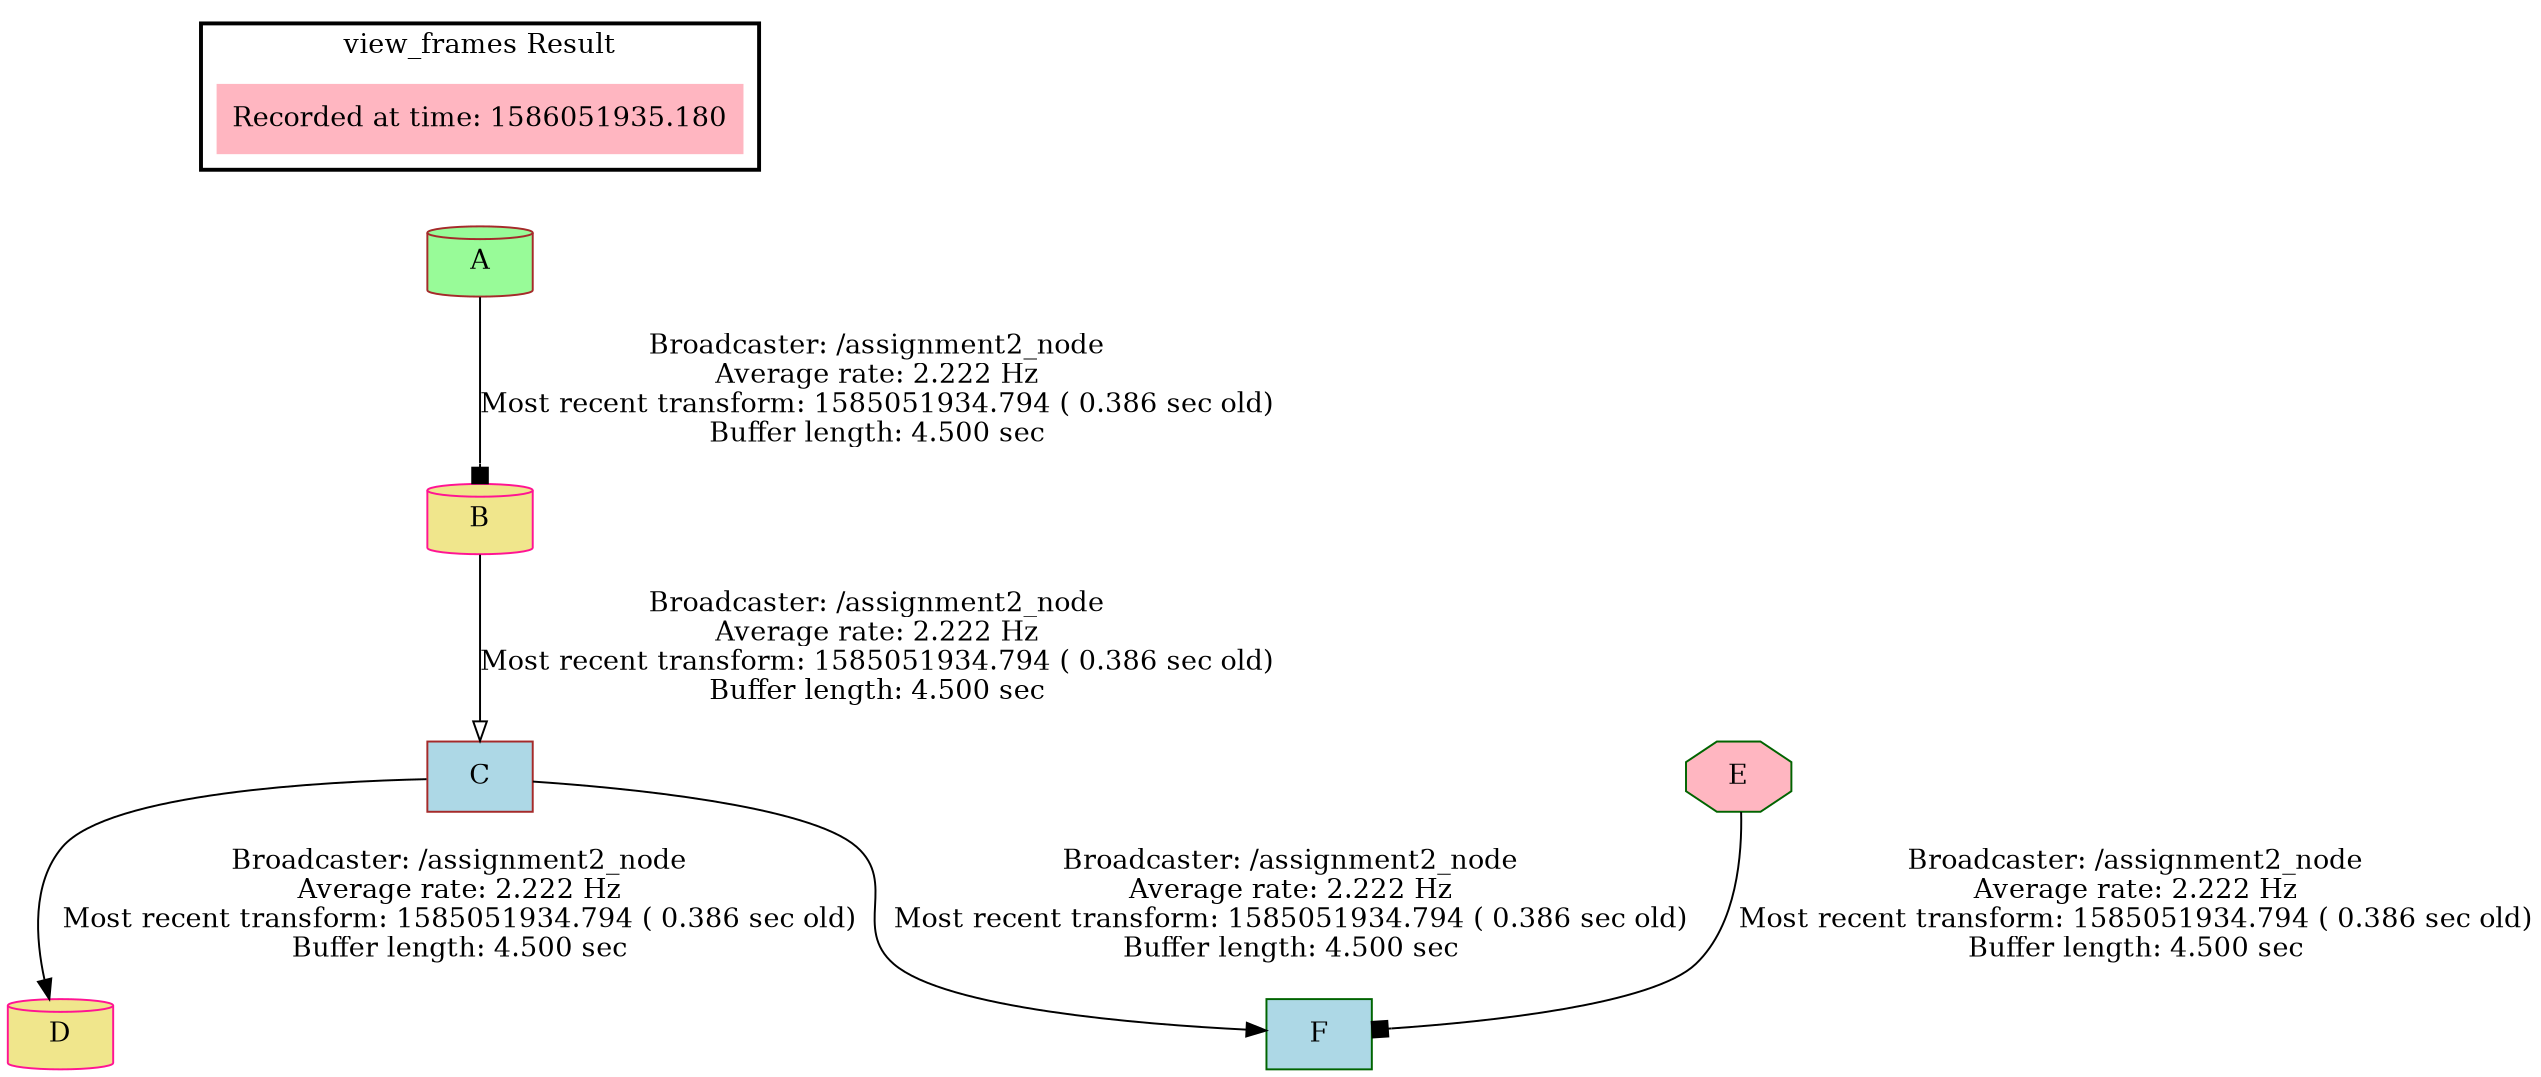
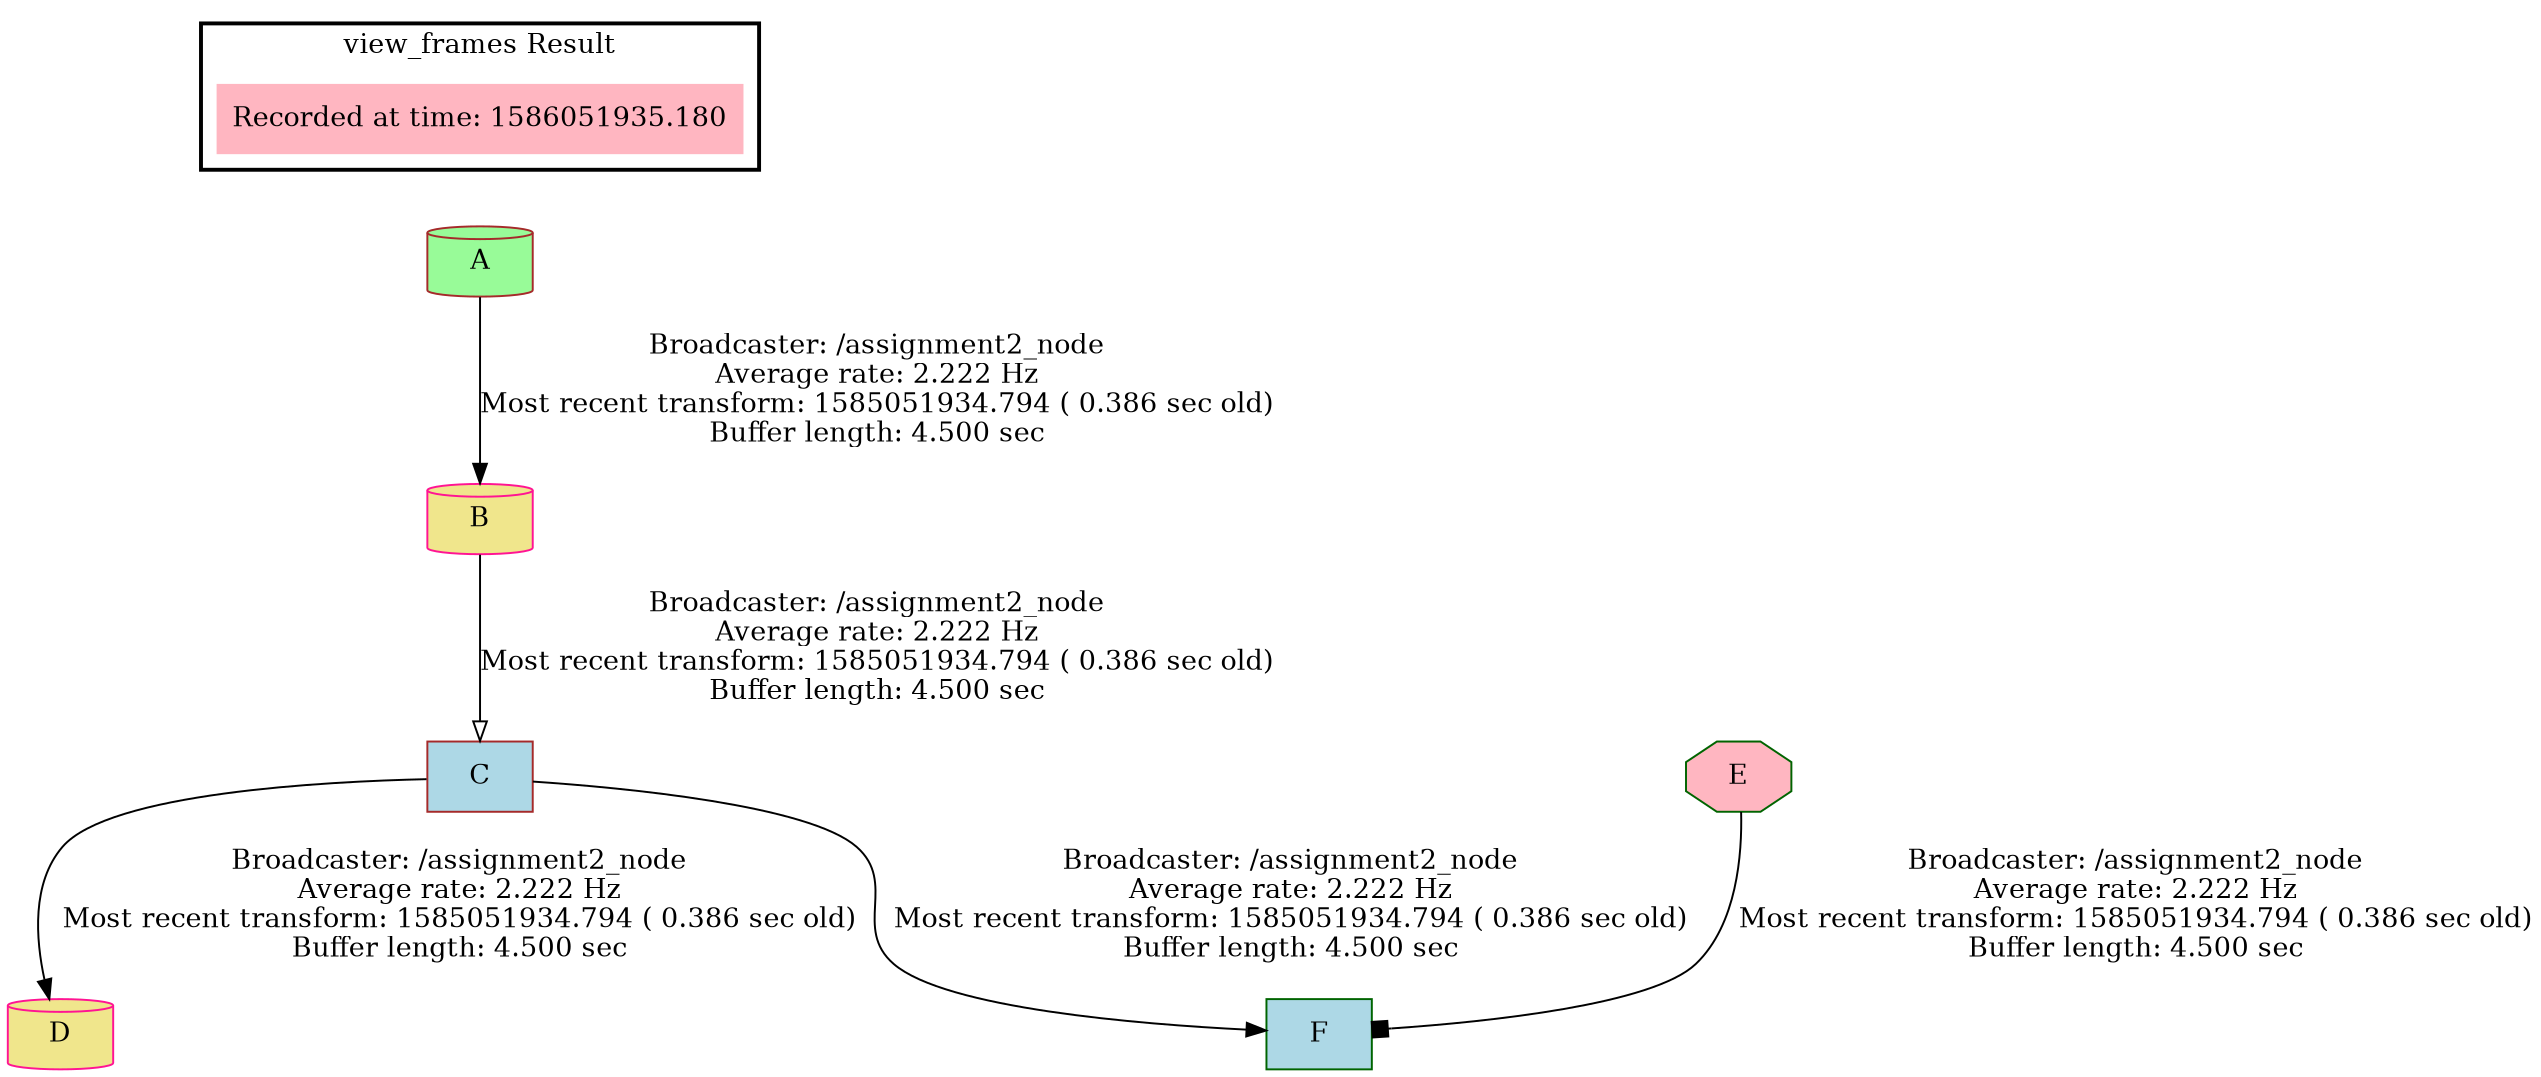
edge "A" -> "B": arrowhead box -> normal
